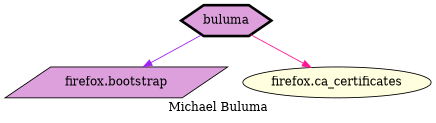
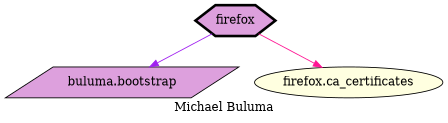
node "buluma": label "buluma" -> "firefox"
node "firefox.bootstrap": label "firefox.bootstrap" -> "buluma.bootstrap"
